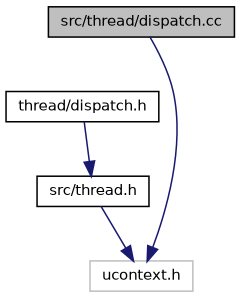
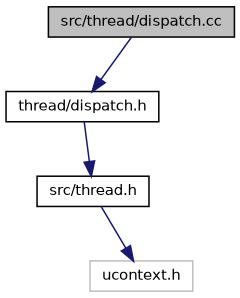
edge "src/thread/dispatch.cc" -> "ucontext.h": now "src/thread/dispatch.cc" -> "thread/dispatch.h"
